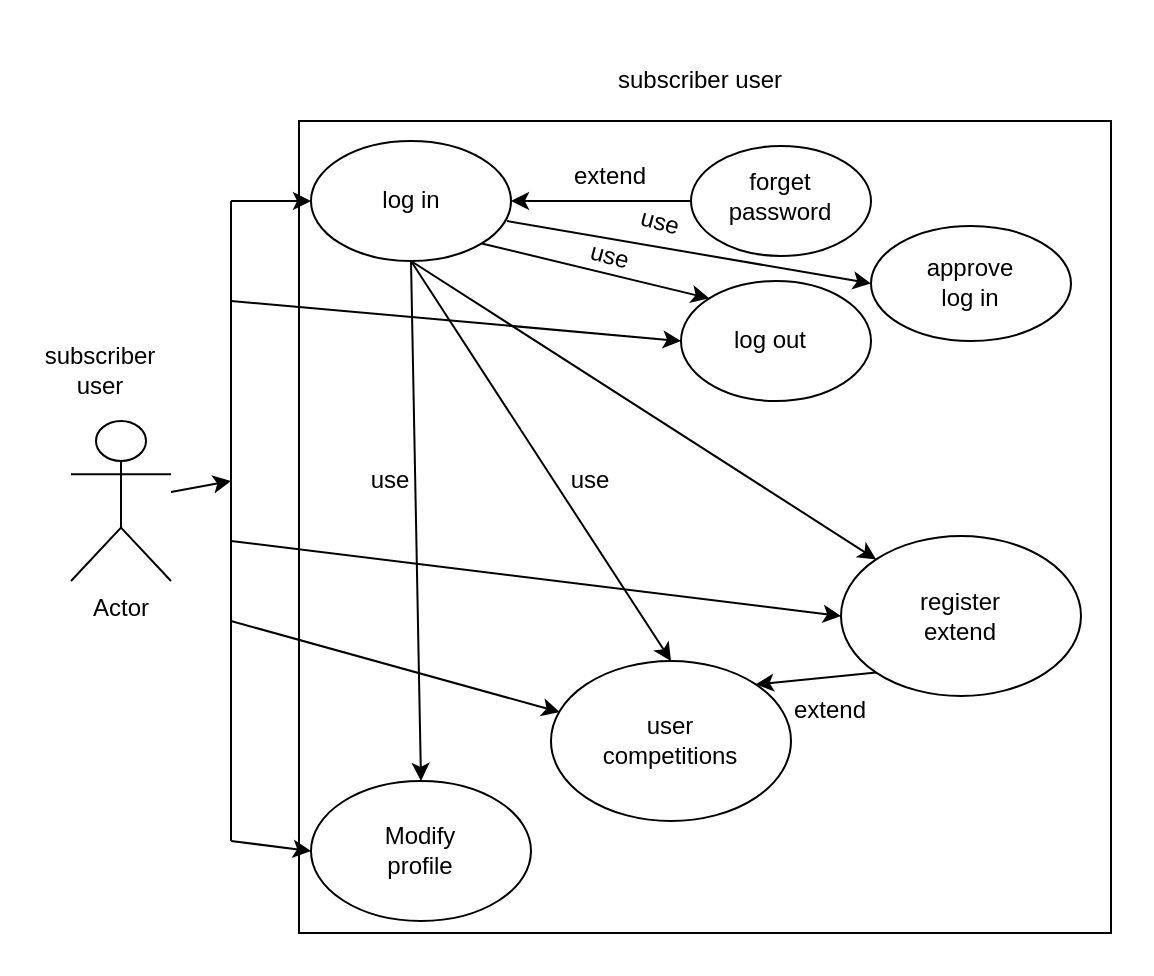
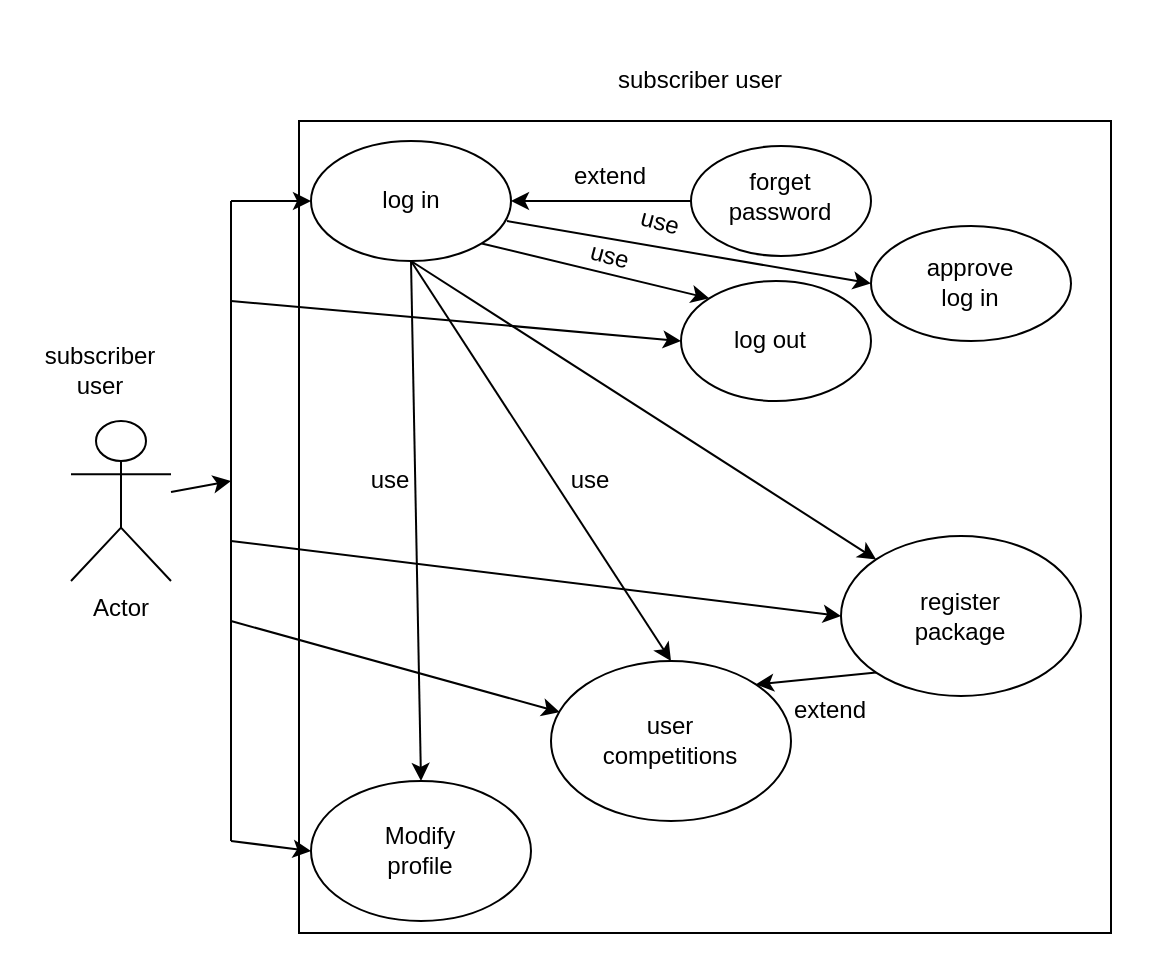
node "register extend": label "register extend" -> "register package"
